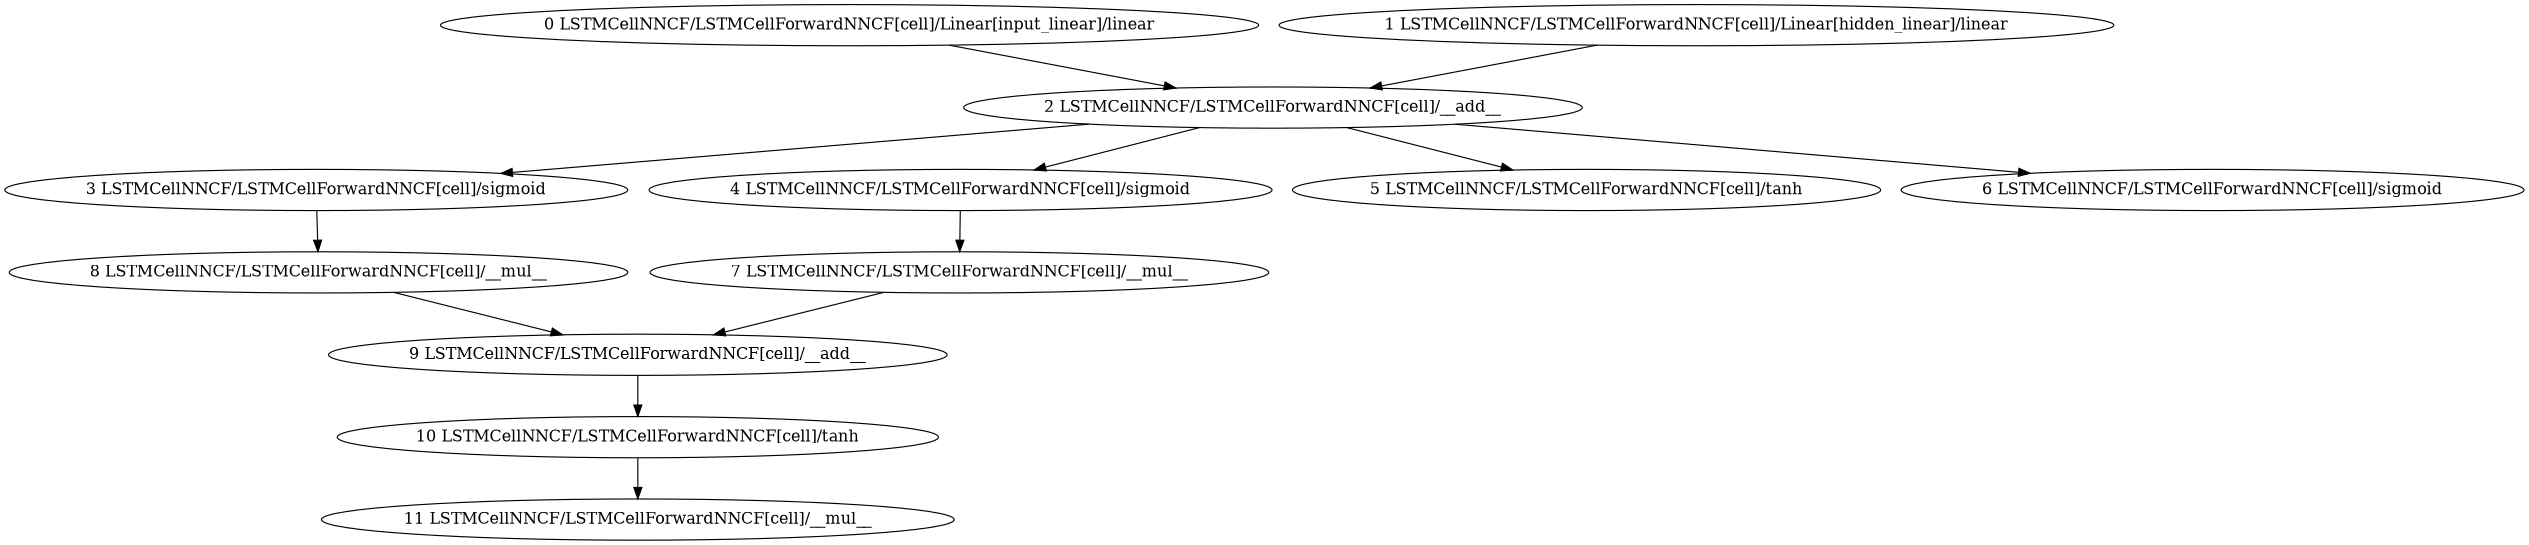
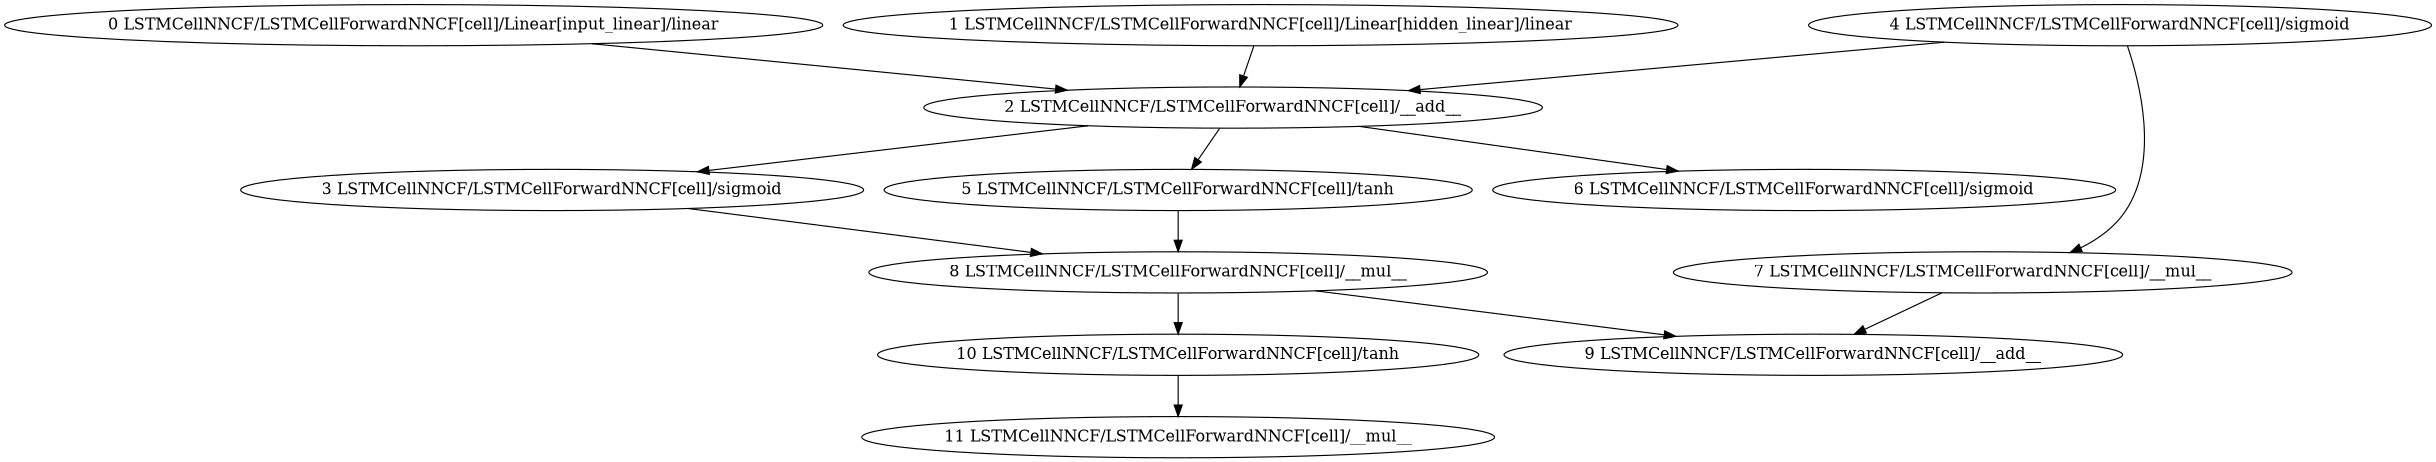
edge "2 LSTMCellNNCF/LSTMCellForwardNNCF[cell]/__add__" -> "4 LSTMCellNNCF/LSTMCellForwardNNCF[cell]/sigmoid": reversed
edge "5 LSTMCellNNCF/LSTMCellForwardNNCF[cell]/tanh" -> "8 LSTMCellNNCF/LSTMCellForwardNNCF[cell]/__mul__": added
edge "9 LSTMCellNNCF/LSTMCellForwardNNCF[cell]/__add__" -> "10 LSTMCellNNCF/LSTMCellForwardNNCF[cell]/tanh": now "8 LSTMCellNNCF/LSTMCellForwardNNCF[cell]/__mul__" -> "10 LSTMCellNNCF/LSTMCellForwardNNCF[cell]/tanh"
